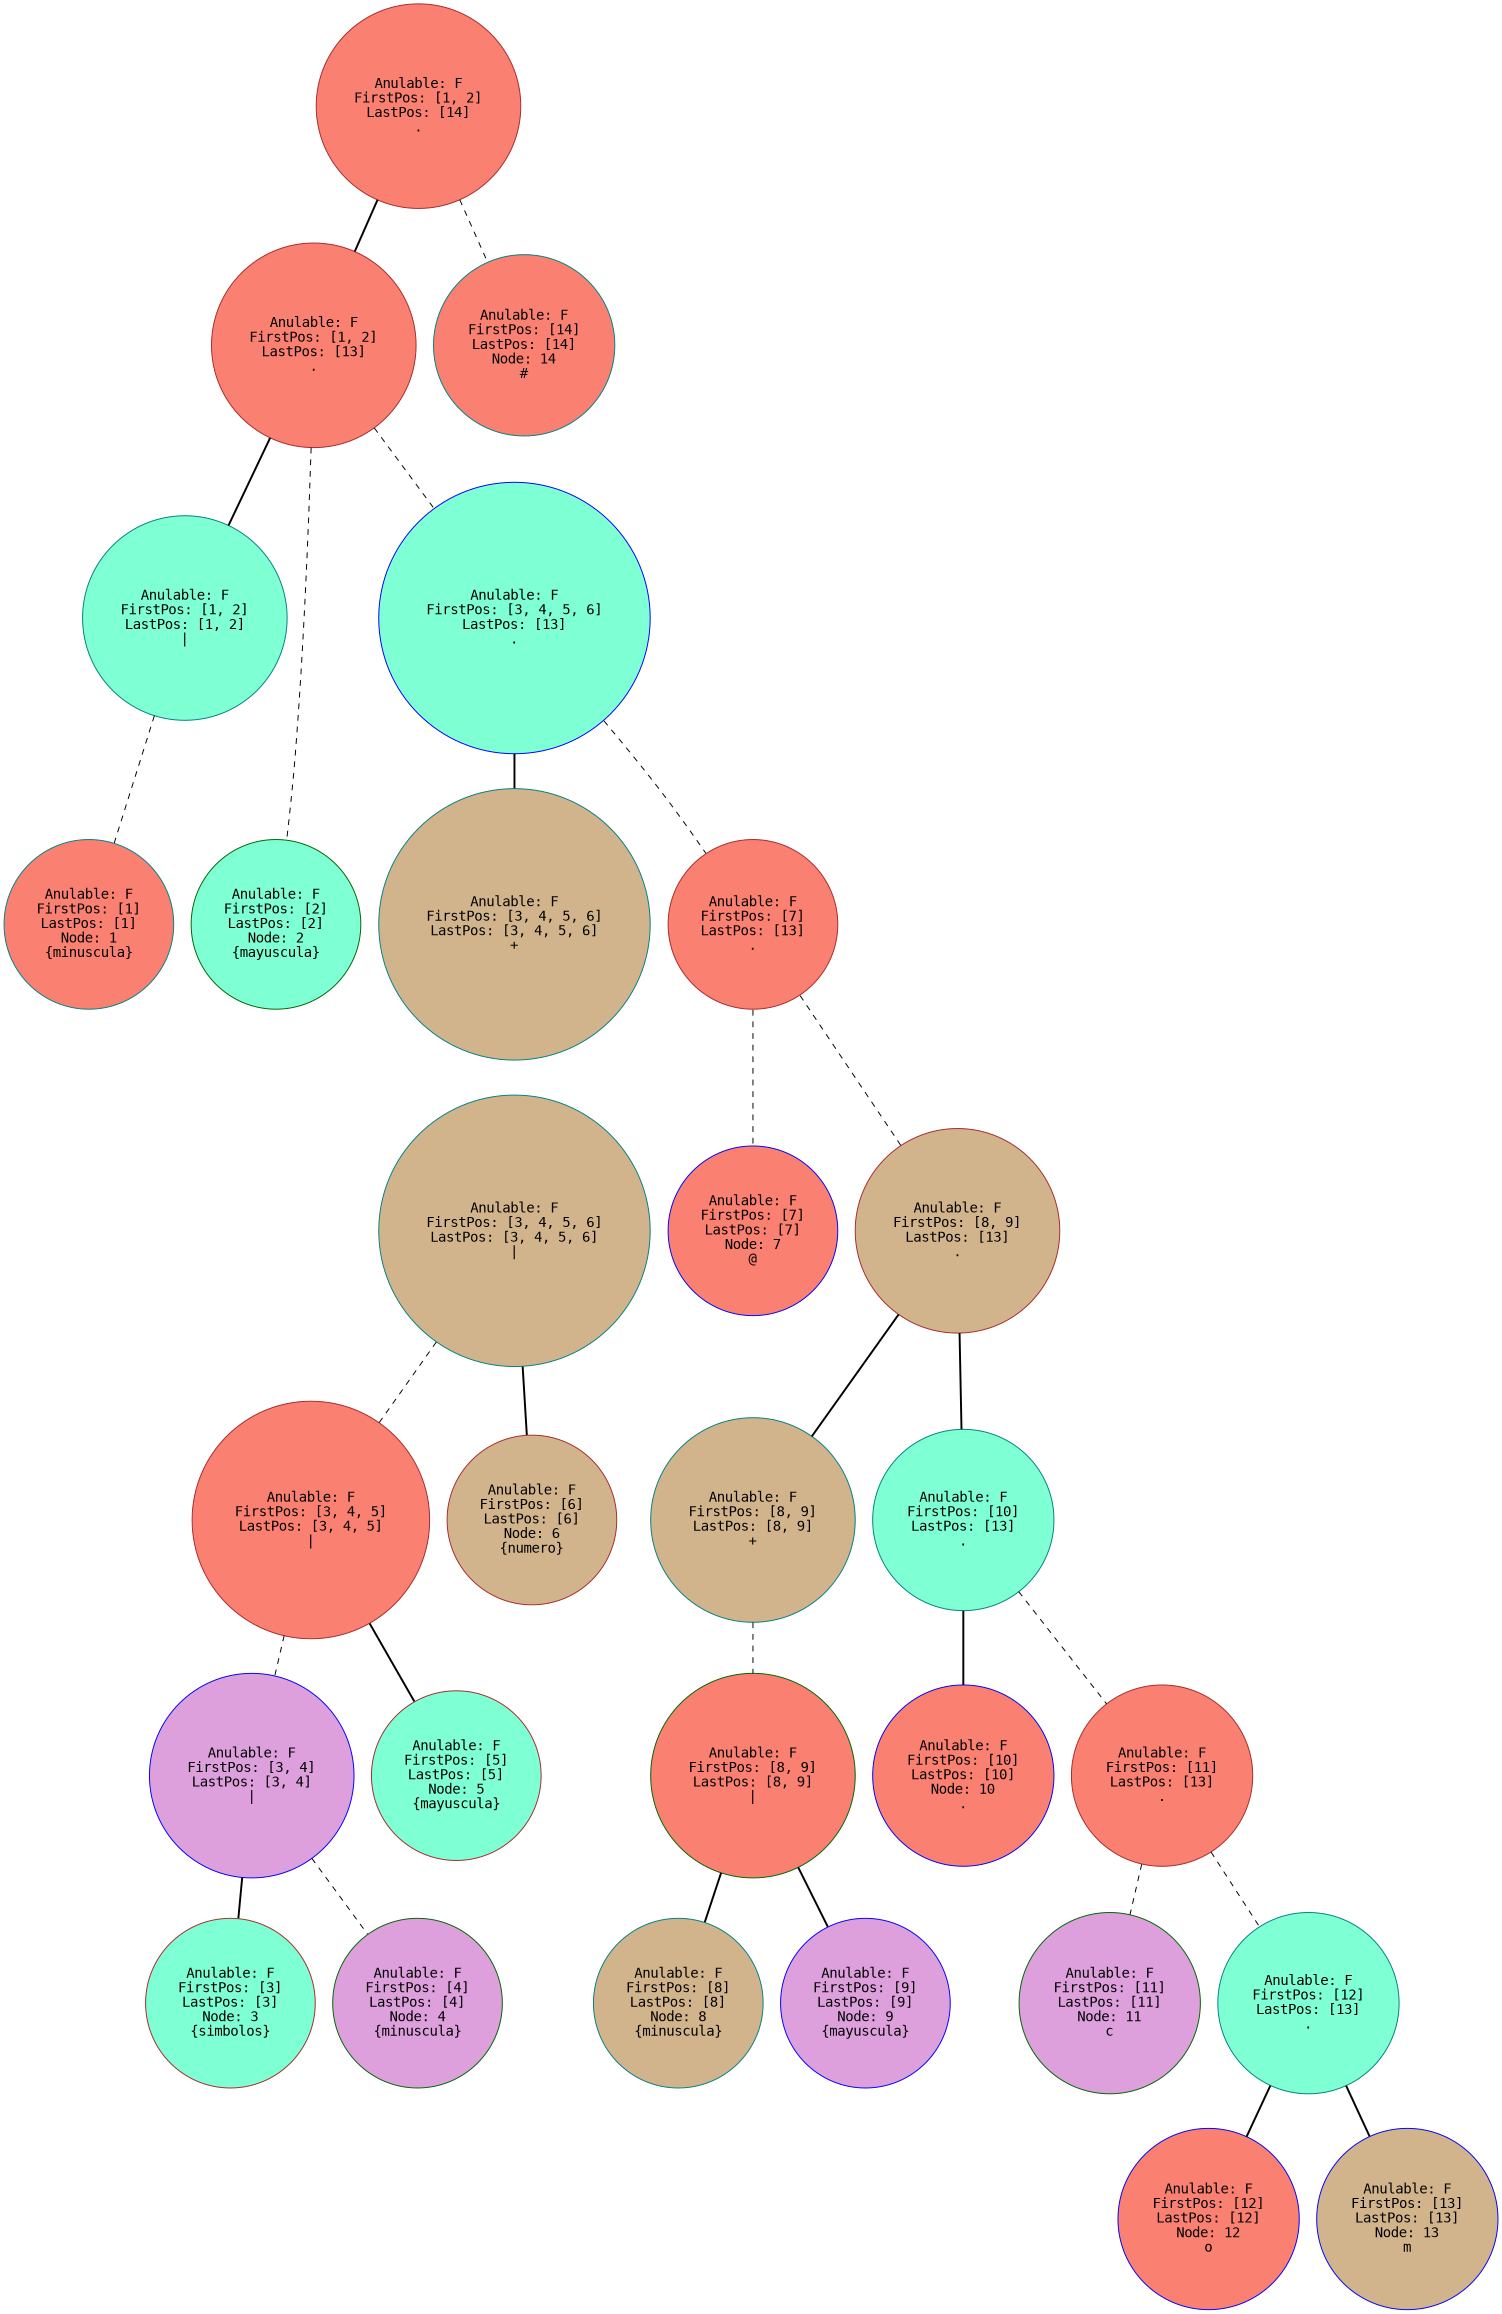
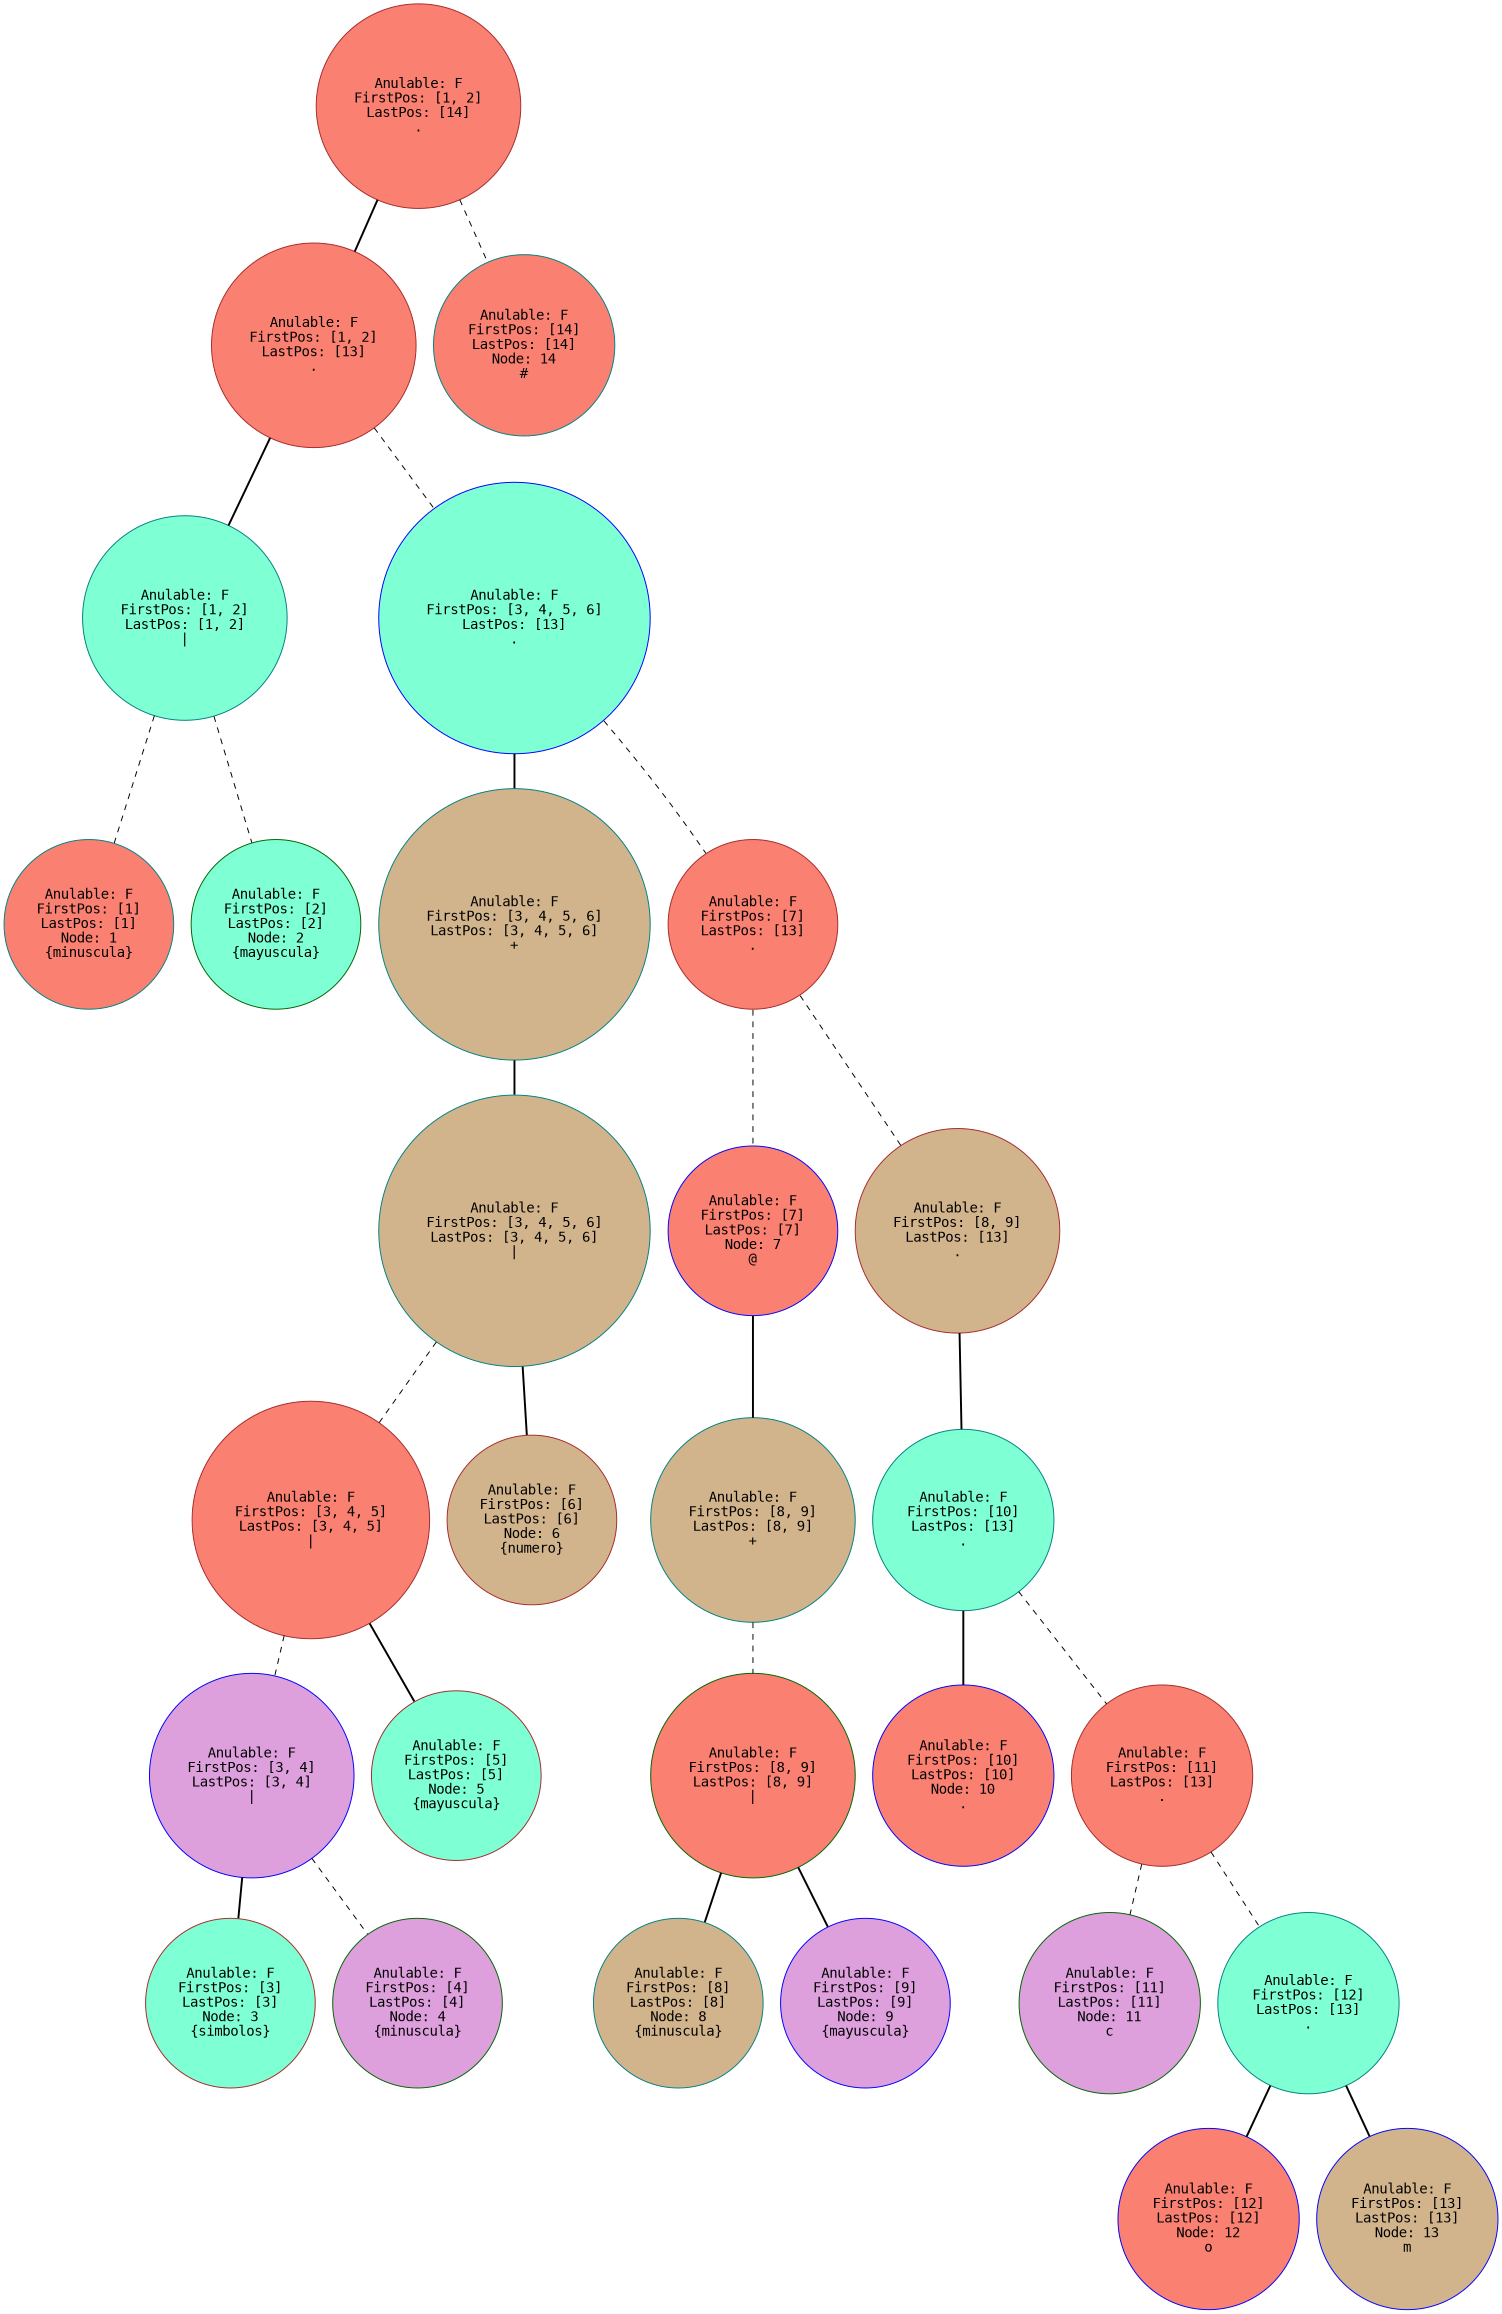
edge "Anulable: F FirstPos: [1, 2] LastPos: [13] ." -- "Anulable: F FirstPos: [2] LastPos: [2] Node: 2 {mayuscula}": now "Anulable: F FirstPos: [1, 2] LastPos: [1, 2] |" -- "Anulable: F FirstPos: [2] LastPos: [2] Node: 2 {mayuscula}"
edge "Anulable: F FirstPos: [3, 4, 5, 6] LastPos: [3, 4, 5, 6] +" -- "Anulable: F FirstPos: [3, 4, 5, 6] LastPos: [3, 4, 5, 6] |": added
edge "Anulable: F FirstPos: [8, 9] LastPos: [13] ." -- "Anulable: F FirstPos: [8, 9] LastPos: [8, 9] +": now "Anulable: F FirstPos: [7] LastPos: [7] Node: 7 @" -- "Anulable: F FirstPos: [8, 9] LastPos: [8, 9] +"
